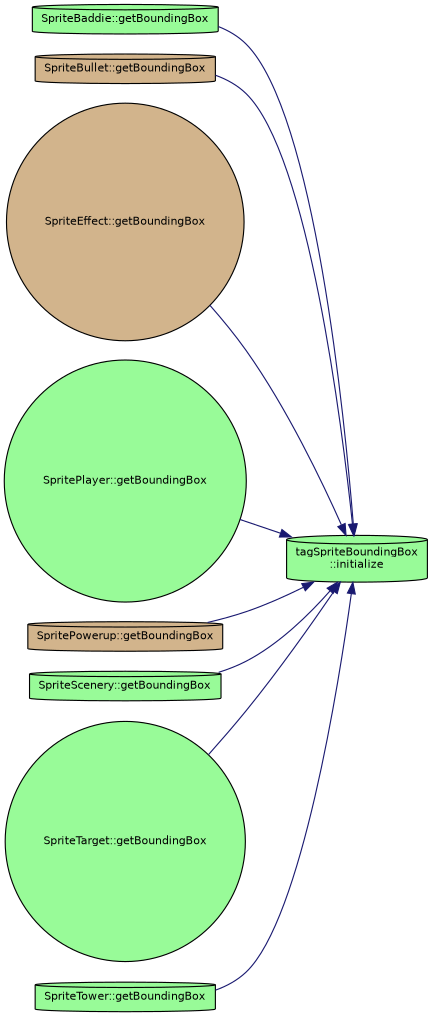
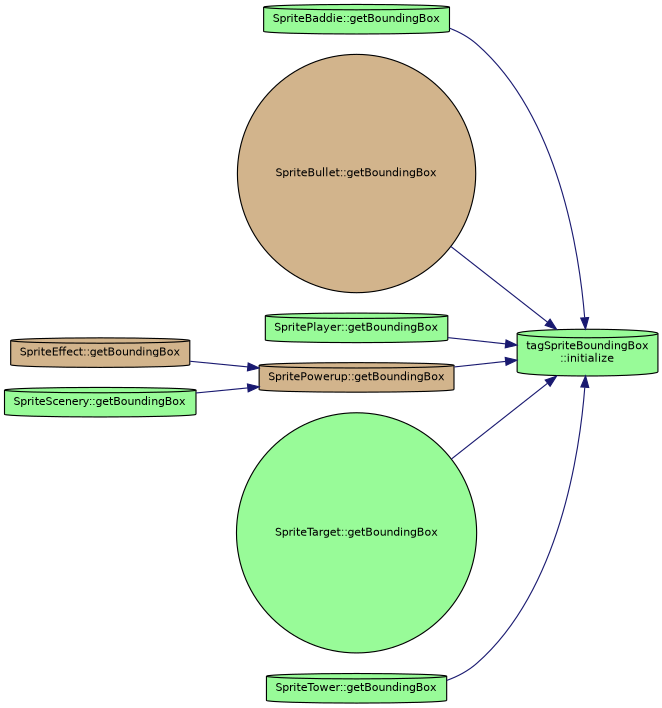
node "SpriteBullet::getBoundingBox": shape cylinder -> circle
node "SpriteEffect::getBoundingBox": shape circle -> cylinder
edge "SpriteEffect::getBoundingBox" -> "tagSpriteBoundingBox ::initialize": now "SpriteEffect::getBoundingBox" -> "SpritePowerup::getBoundingBox"
node "SpritePlayer::getBoundingBox": shape circle -> cylinder
edge "SpriteScenery::getBoundingBox" -> "tagSpriteBoundingBox ::initialize": now "SpriteScenery::getBoundingBox" -> "SpritePowerup::getBoundingBox"
